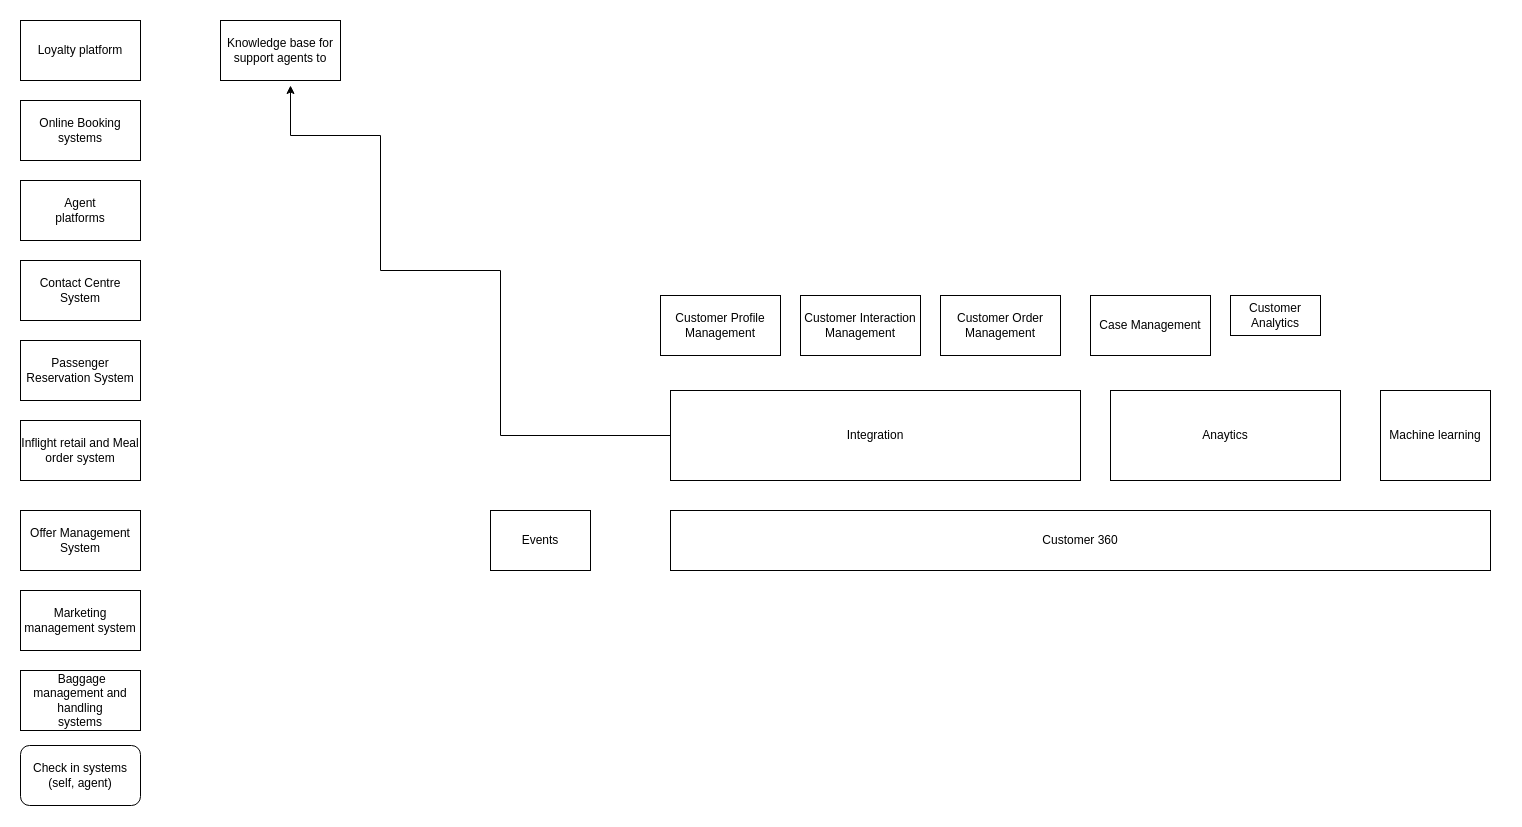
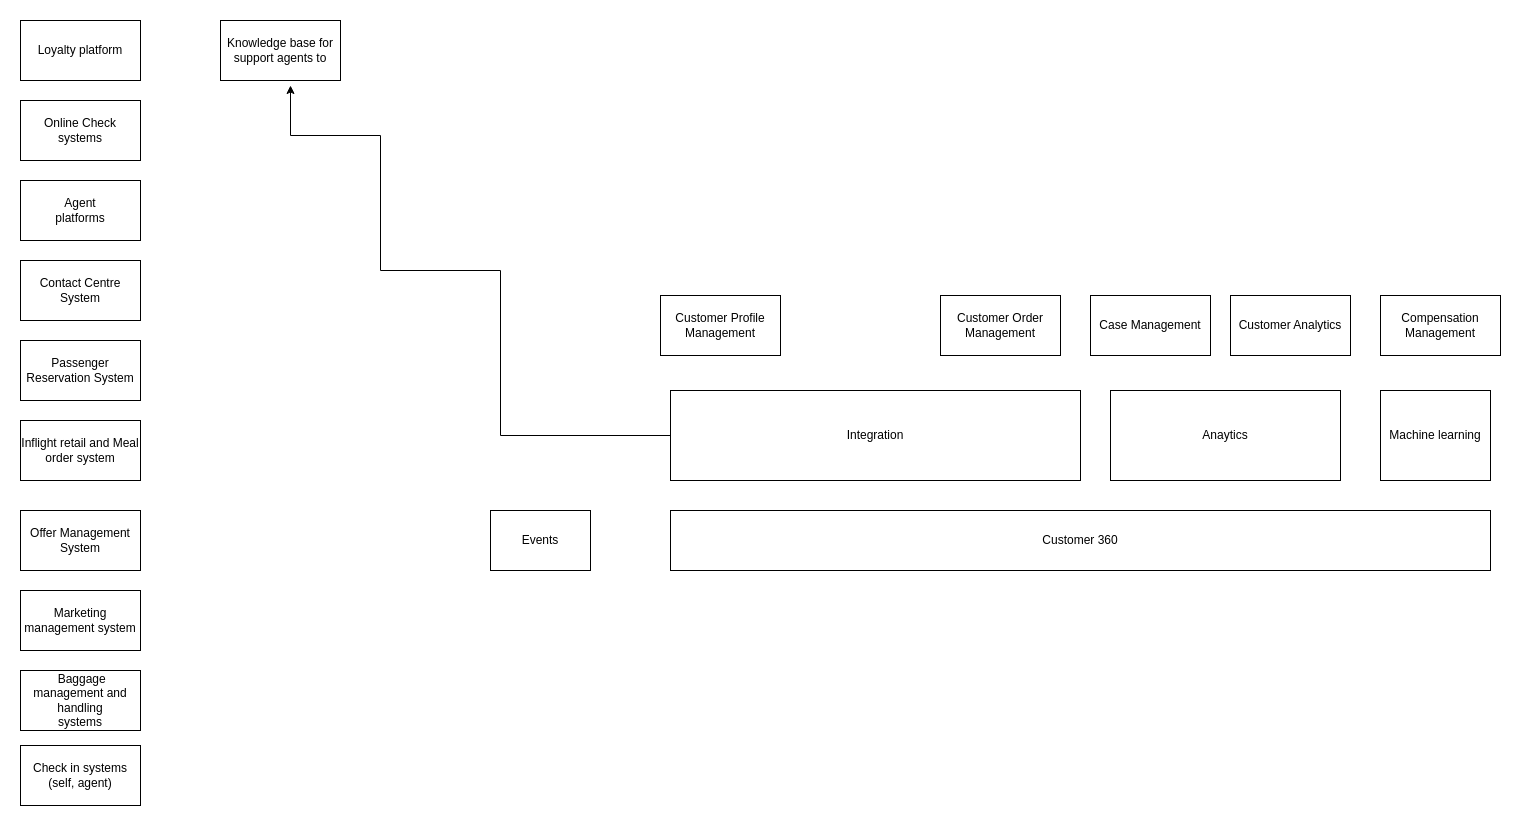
node "Online Booking systems": label "Online Booking systems" -> "Online Check systems"
node "Customer Analytics": size 90x40 -> 120x60
node "Customer Interaction Management": removed
node "Compensation Management": added
node "Check in systems (self, agent)": shape rounded rectangle -> rectangle
